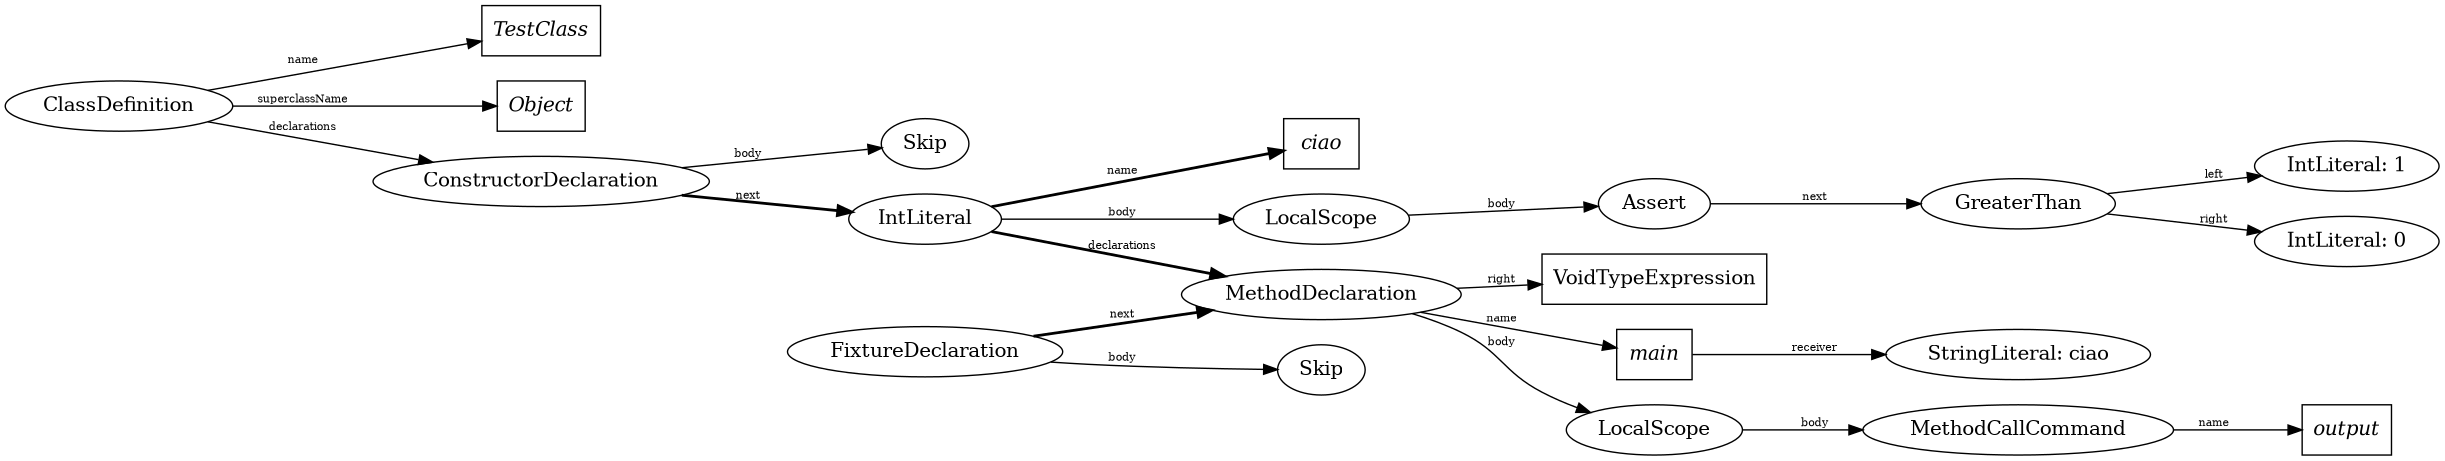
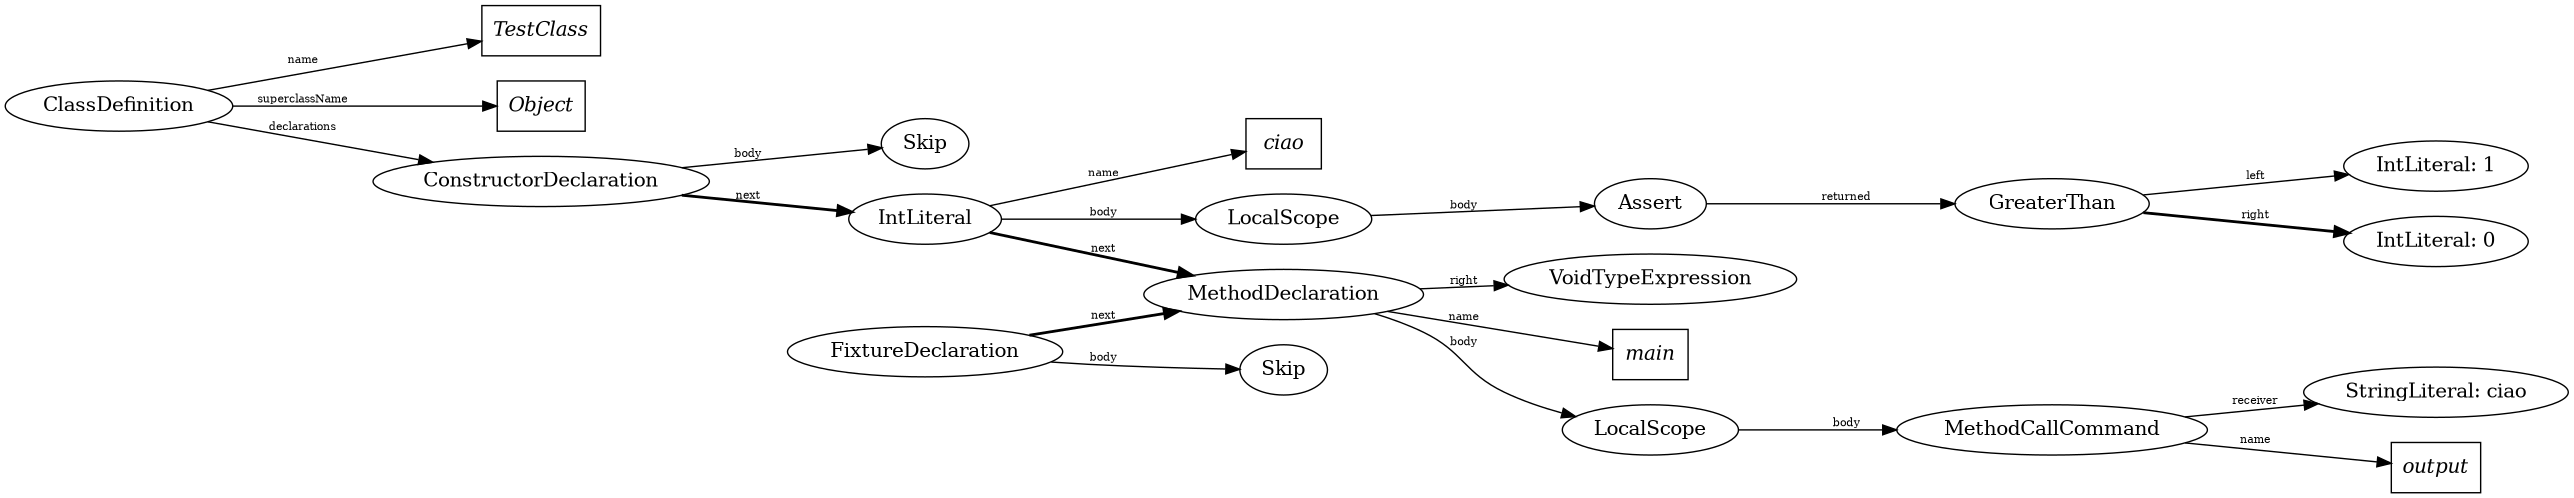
edge "IntLiteral" -> "ciao": style bold -> solid
edge "Assert" -> "GreaterThan": label "next" -> "returned"
edge "GreaterThan" -> "IntLiteral: 0": style solid -> bold
edge "IntLiteral" -> "MethodDeclaration": label "declarations" -> "next"
node "VoidTypeExpression": shape box -> ellipse
edge "main" -> "StringLiteral: ciao": now "MethodCallCommand" -> "StringLiteral: ciao"
